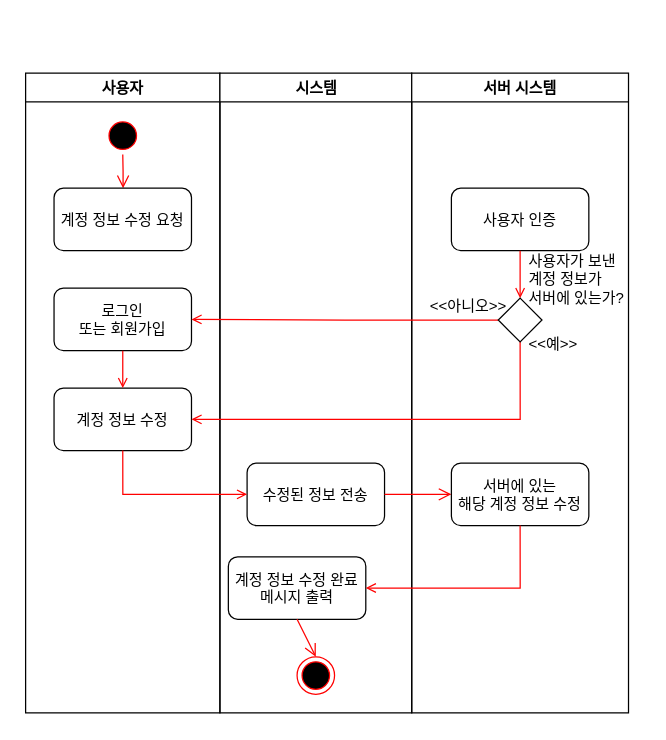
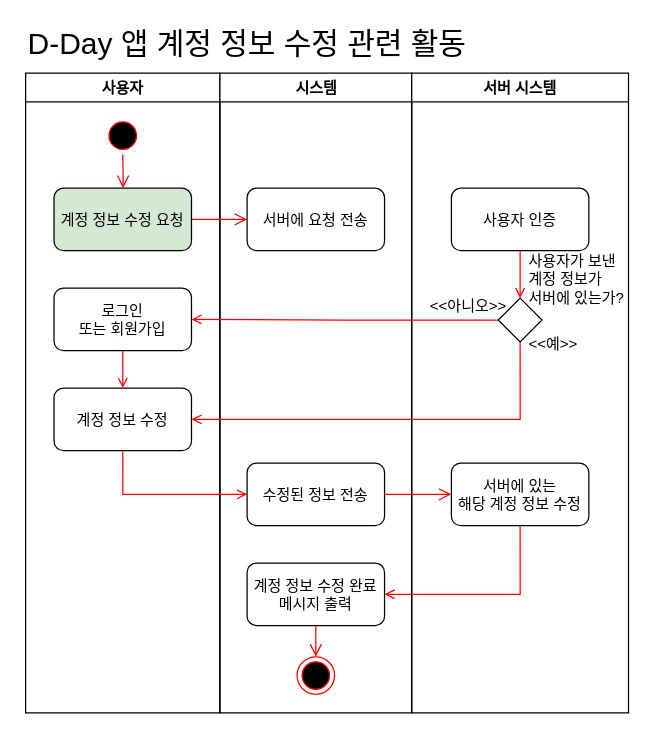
node "D-Day 앱 계정 정보 수정 관련 활동": added
node "계정 정보 수정 요청": fillcolor #ffffff -> #d5e8d4
edge "계정 정보 수정 요청" -> "서버에 요청 전송": added
node "서버에 요청 전송": added
node "계정 정보 수정 완료 메시지 출력": moved (297, 588) -> (316, 594)
